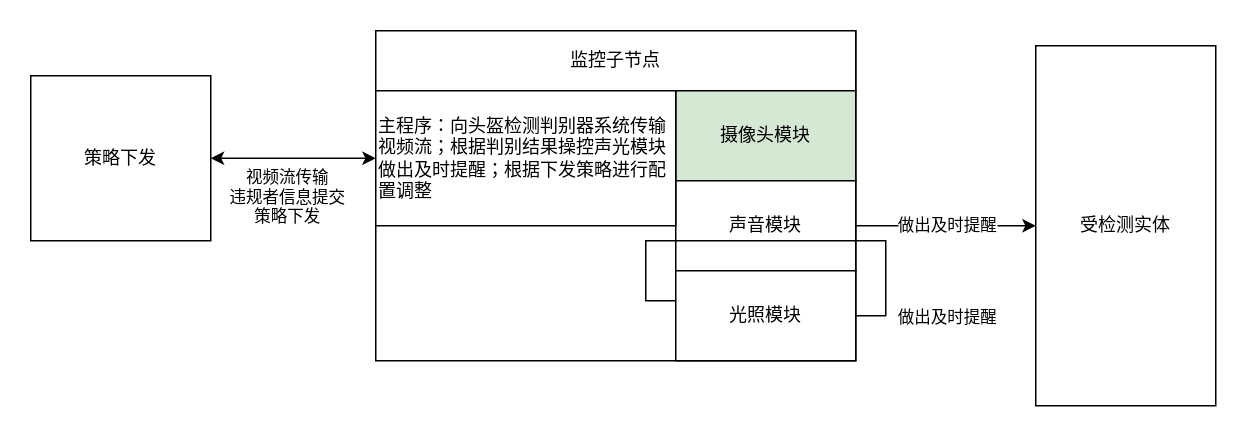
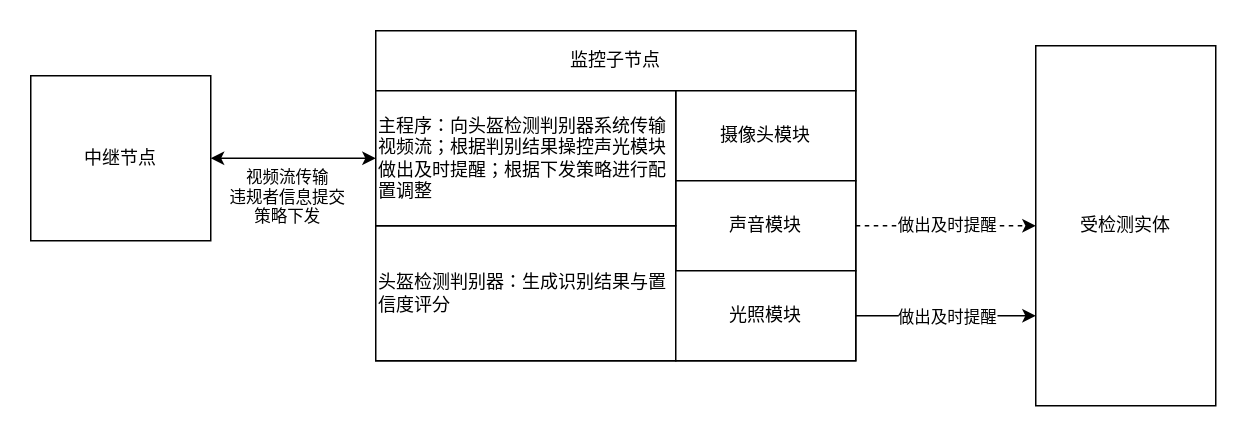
node "摄像头模块": fillcolor #d5e8d4 -> #ffffff
node "策略下发": label "策略下发" -> "中继节点"
edge "声音模块" -> "受检测实体": style solid -> dashed
edge "光照模块" -> "声音模块": now "光照模块" -> "受检测实体"
node "头盔检测判别器：生成识别结果与置信度评分": added
